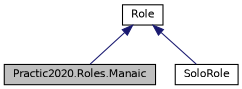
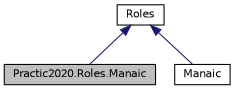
node "Role": label "Role" -> "Roles"
node "SoloRole": label "SoloRole" -> "Manaic"
